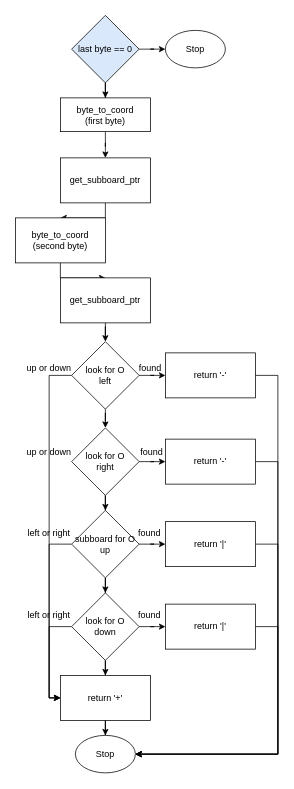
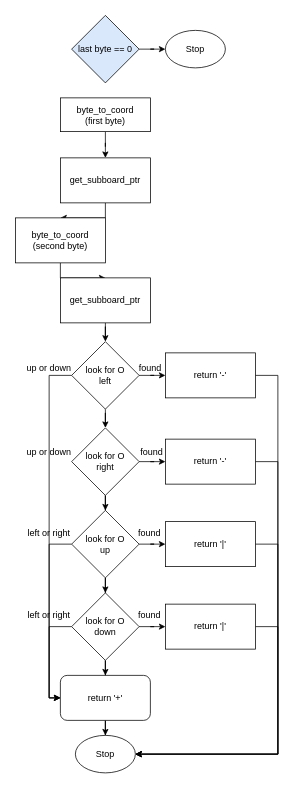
edge "last byte == 0" -> "byte_to_coord (first byte)": removed
node "subboard for O up": label "subboard for O up" -> "look for O up"
node "return '+'": shape rectangle -> rounded rectangle
